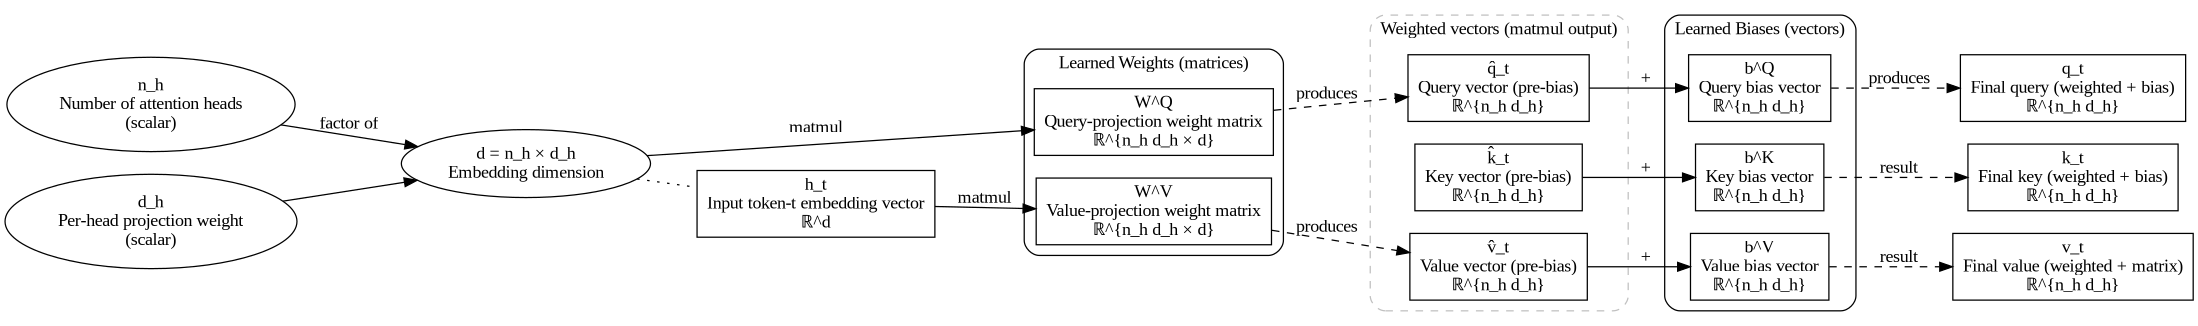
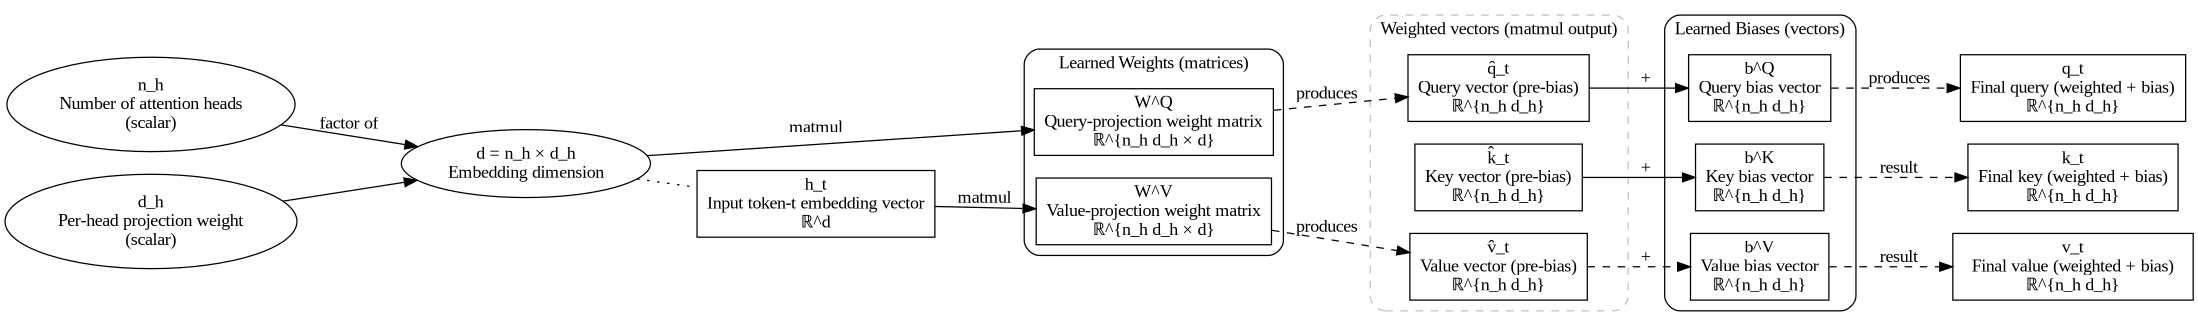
edge "v̂_t Value vector (pre-bias) ℝ^{n_h d_h}" -> "b^V Value bias vector ℝ^{n_h d_h}": style solid -> dashed
node "v_t Final value (weighted + matrix) ℝ^{n_h d_h}": label "v_t Final value (weighted + matrix) ℝ^{n_h d_h}" -> "v_t Final value (weighted + bias) ℝ^{n_h d_h}"
